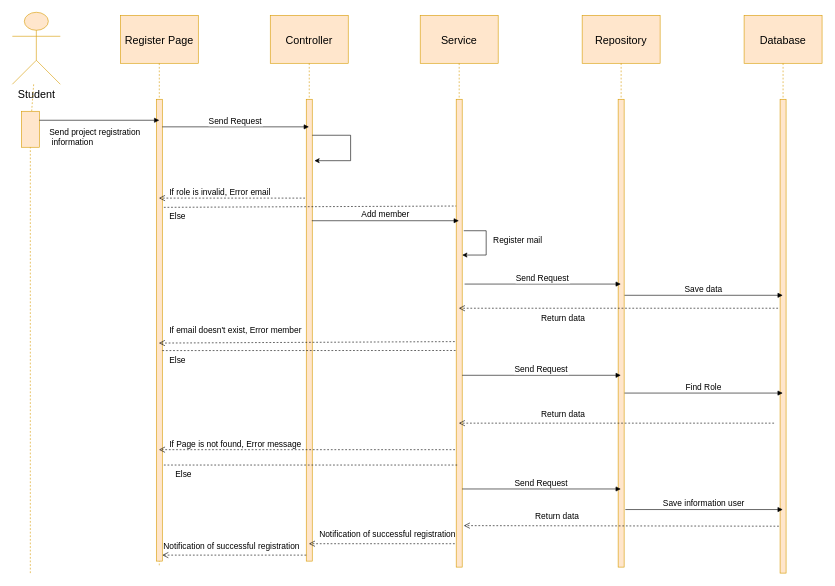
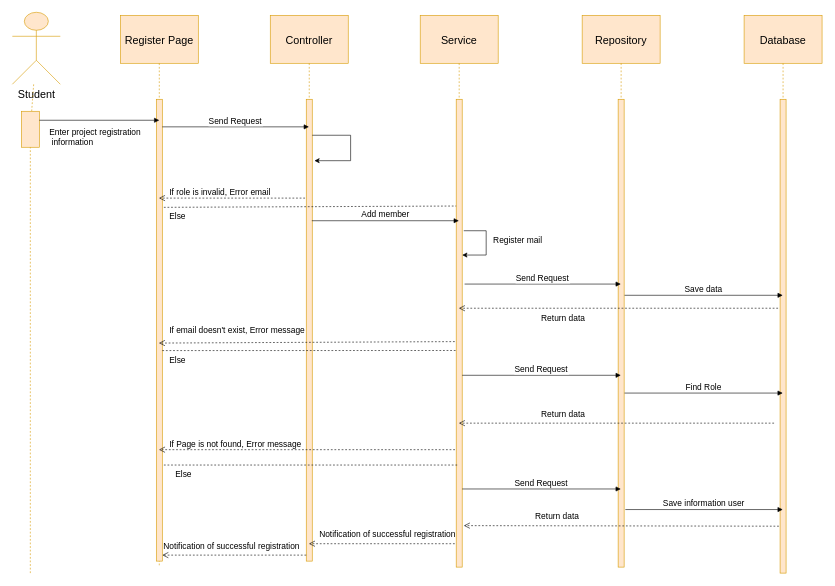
node "Send project registration information": label "Send project registration information" -> "Enter project registration information"
node "If email doesn't exist, Error member": label "If email doesn't exist, Error member" -> "If email doesn't exist, Error message"
